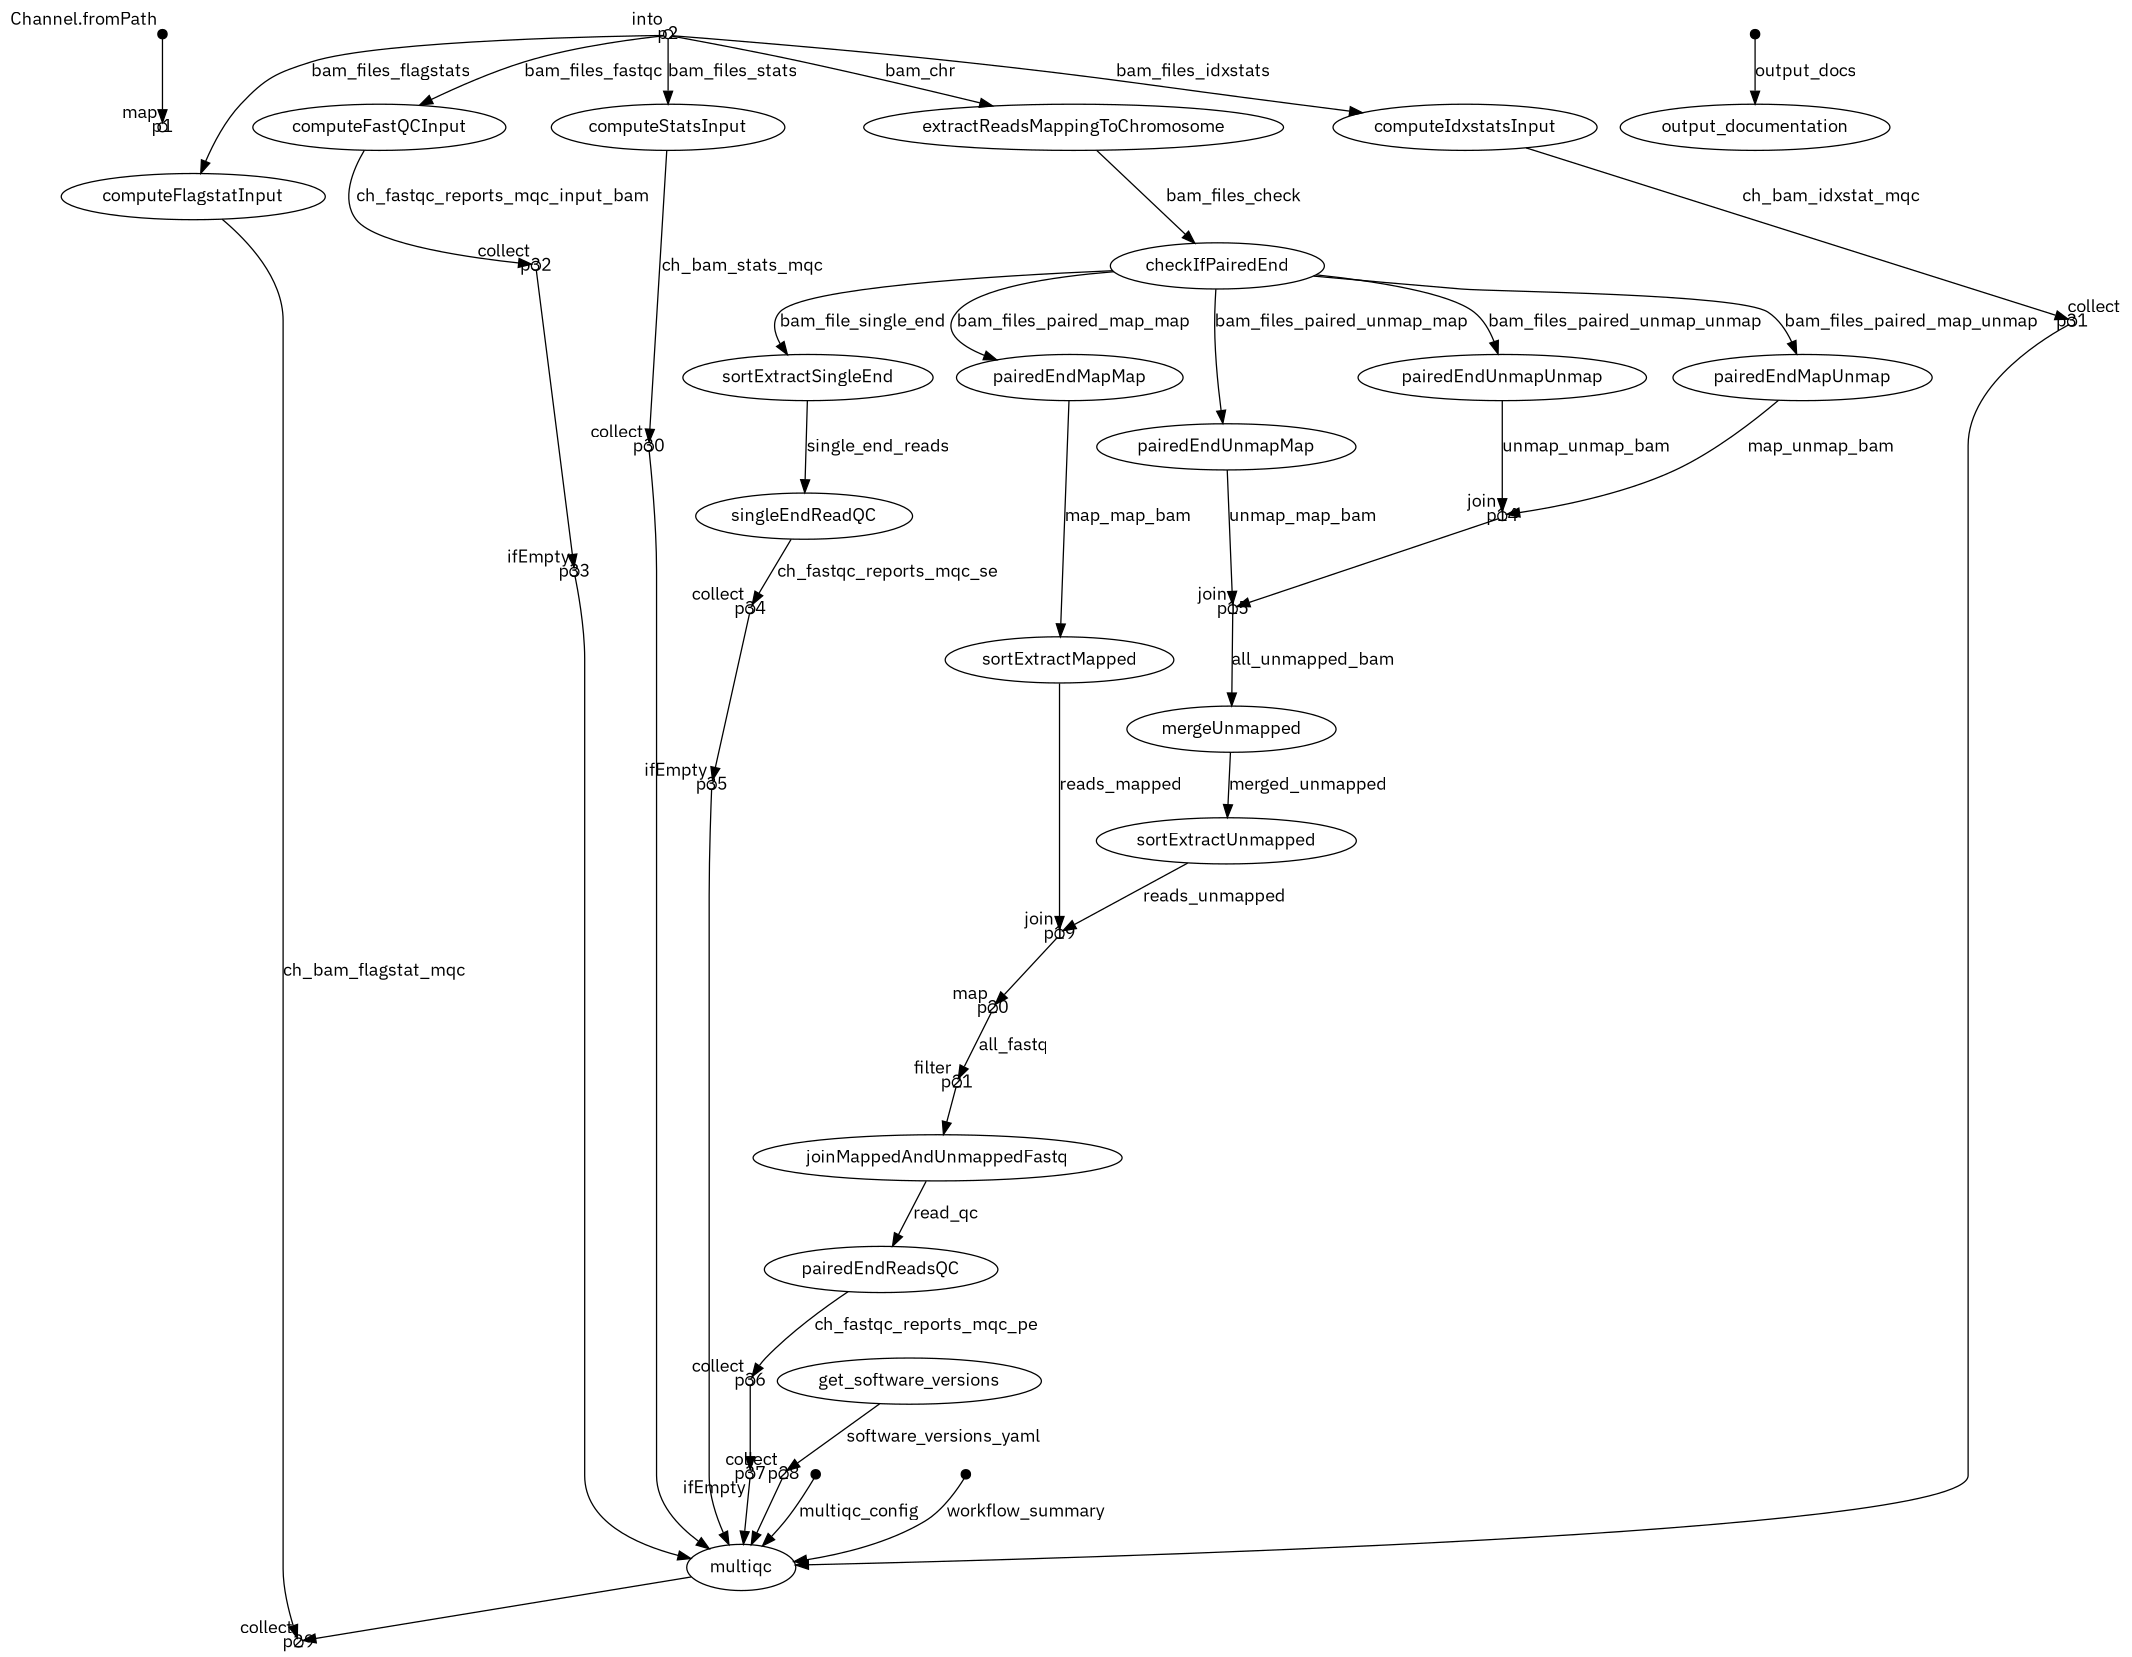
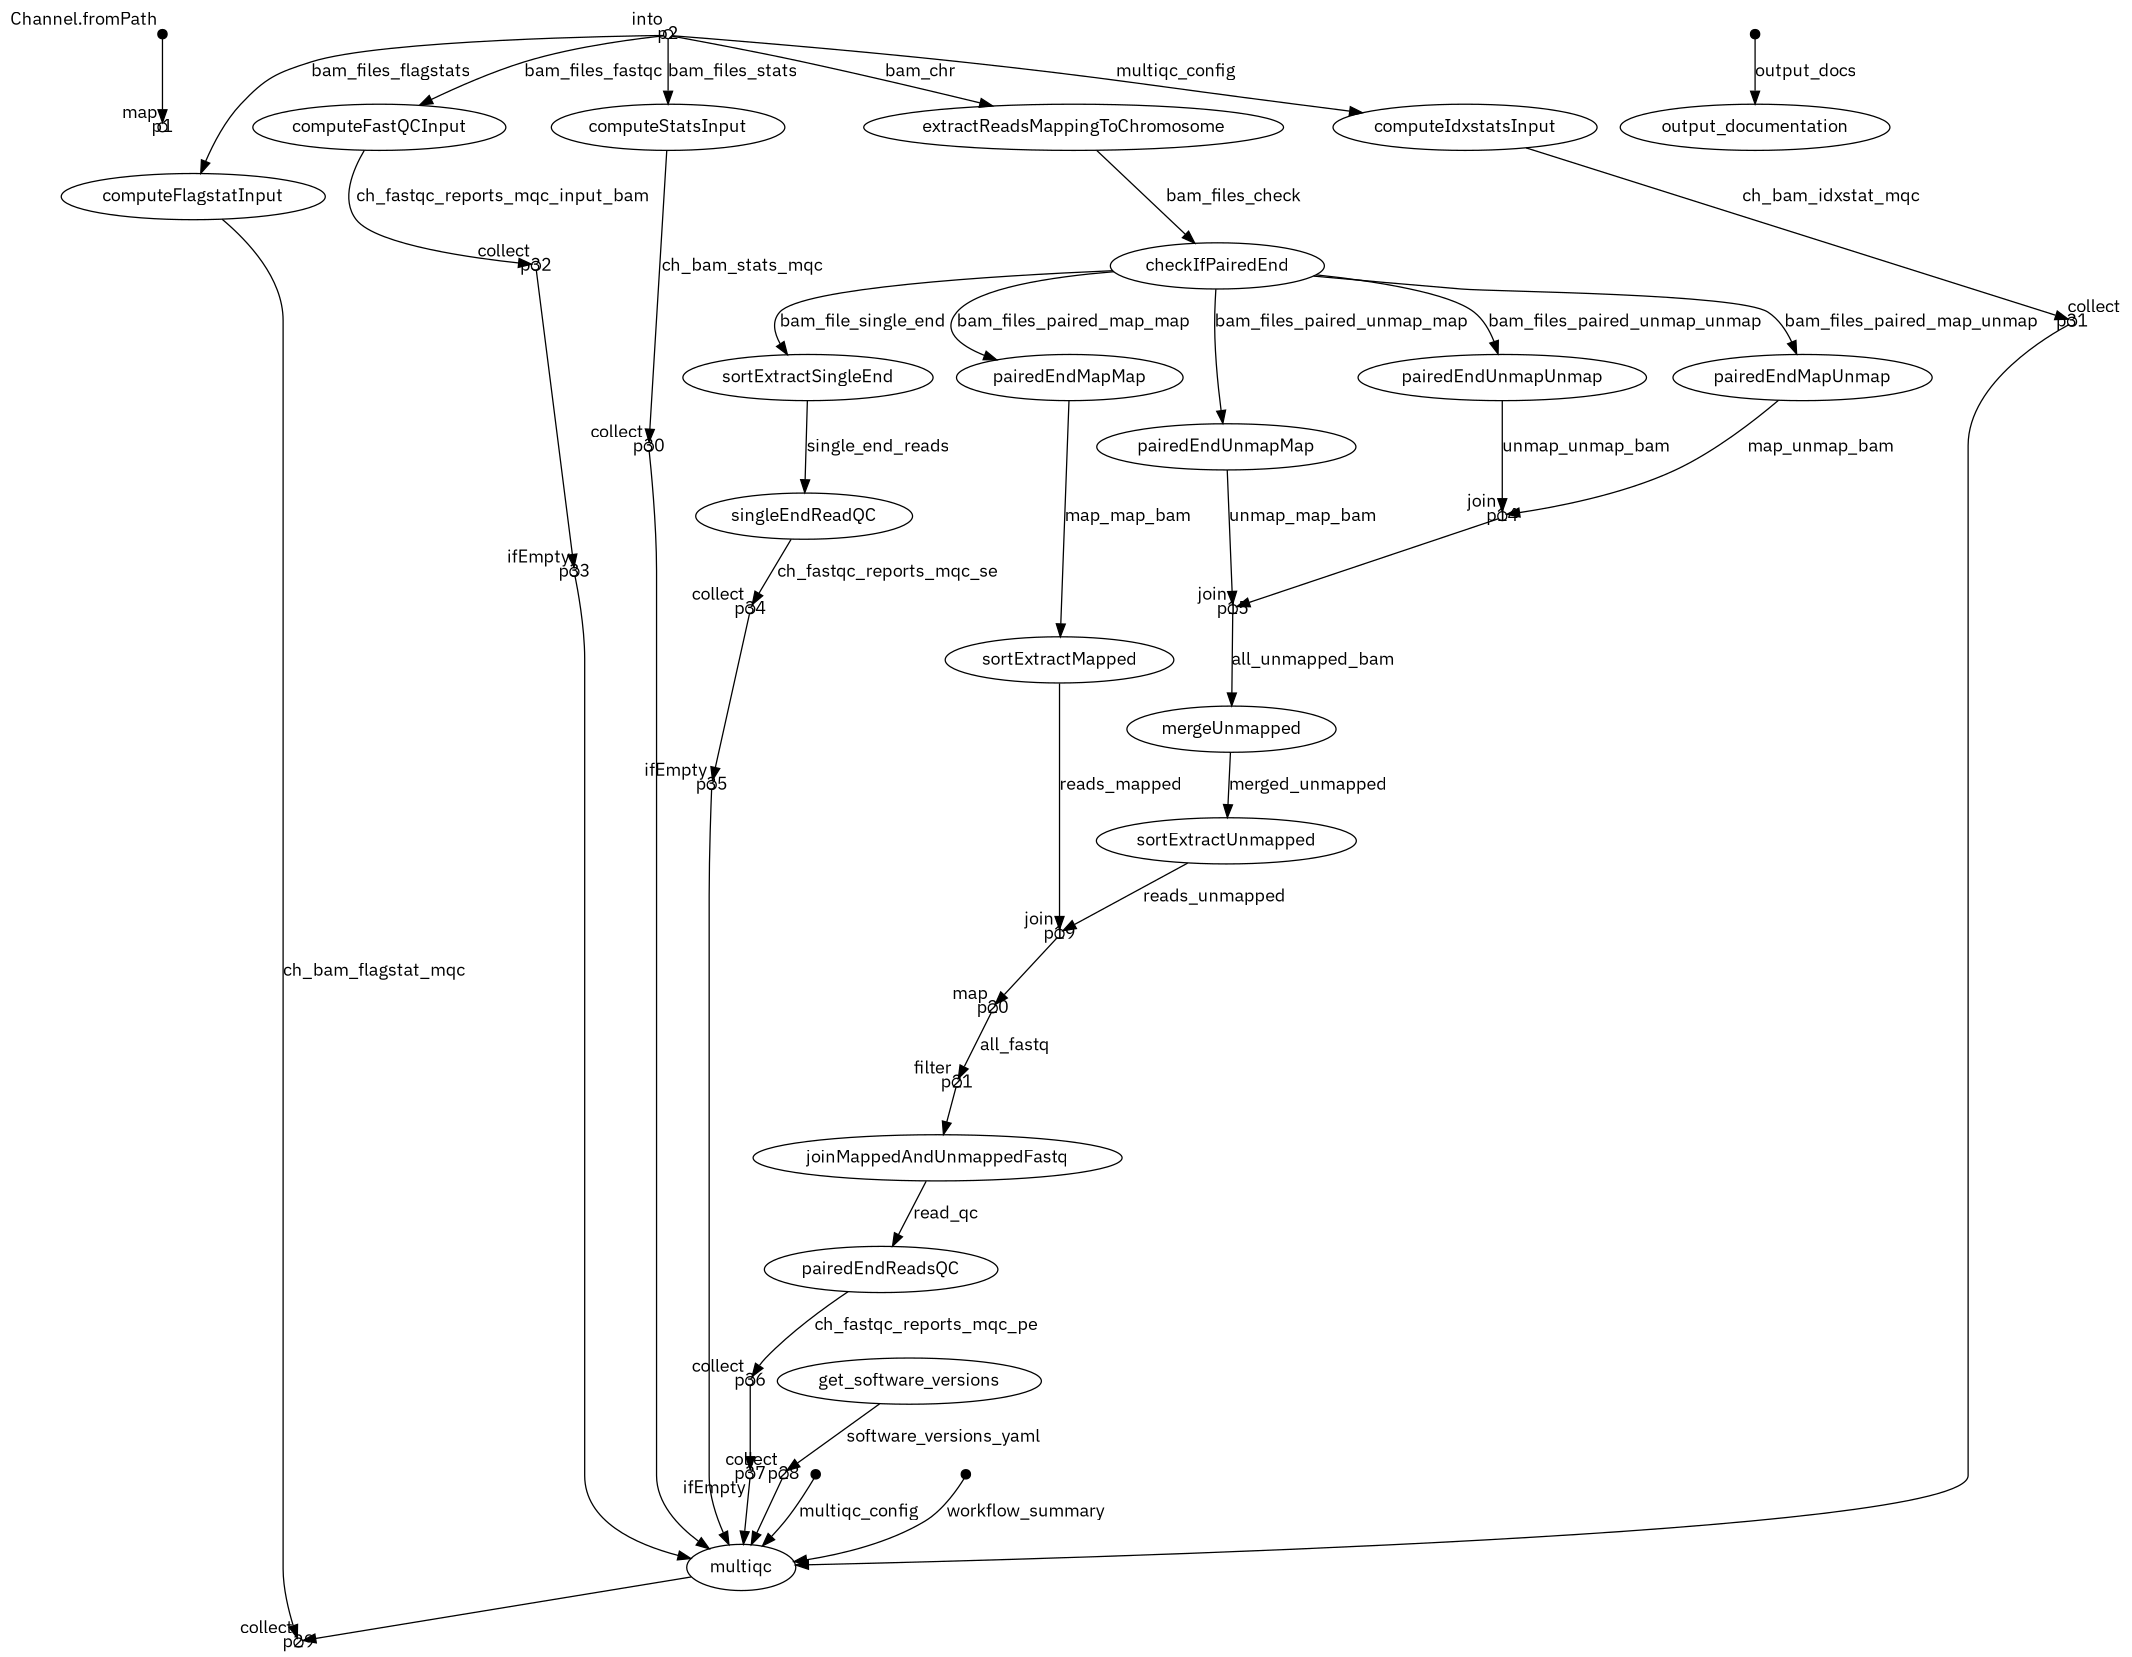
edge "p2 into" -> "computeIdxstatsInput": label "bam_files_idxstats" -> "multiqc_config"
